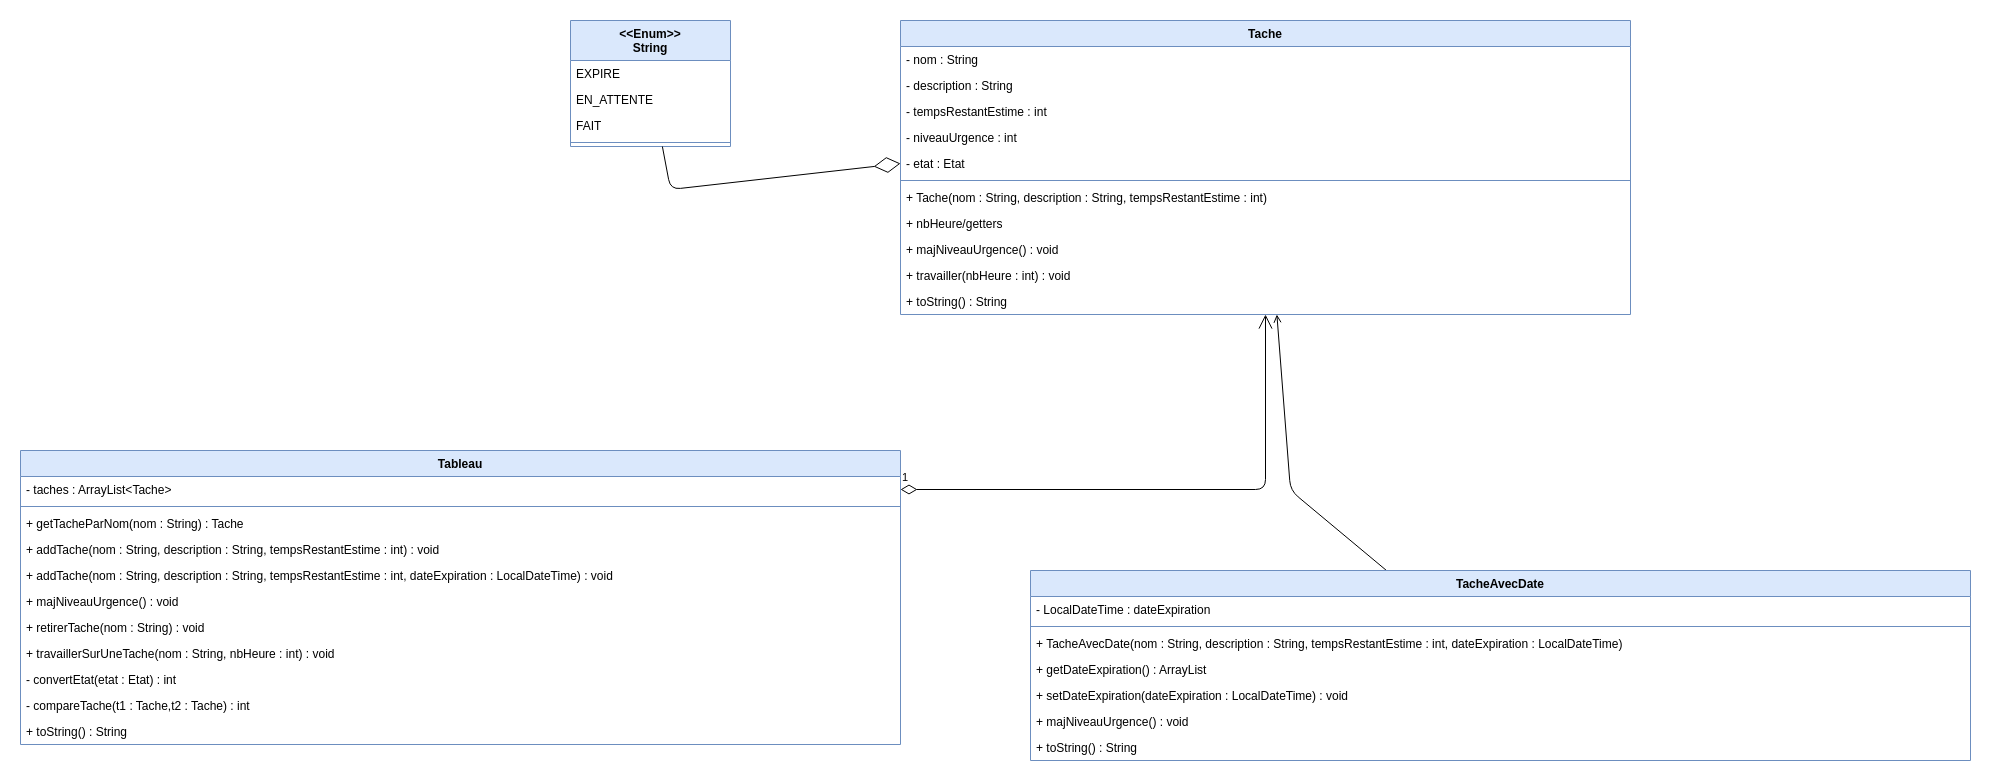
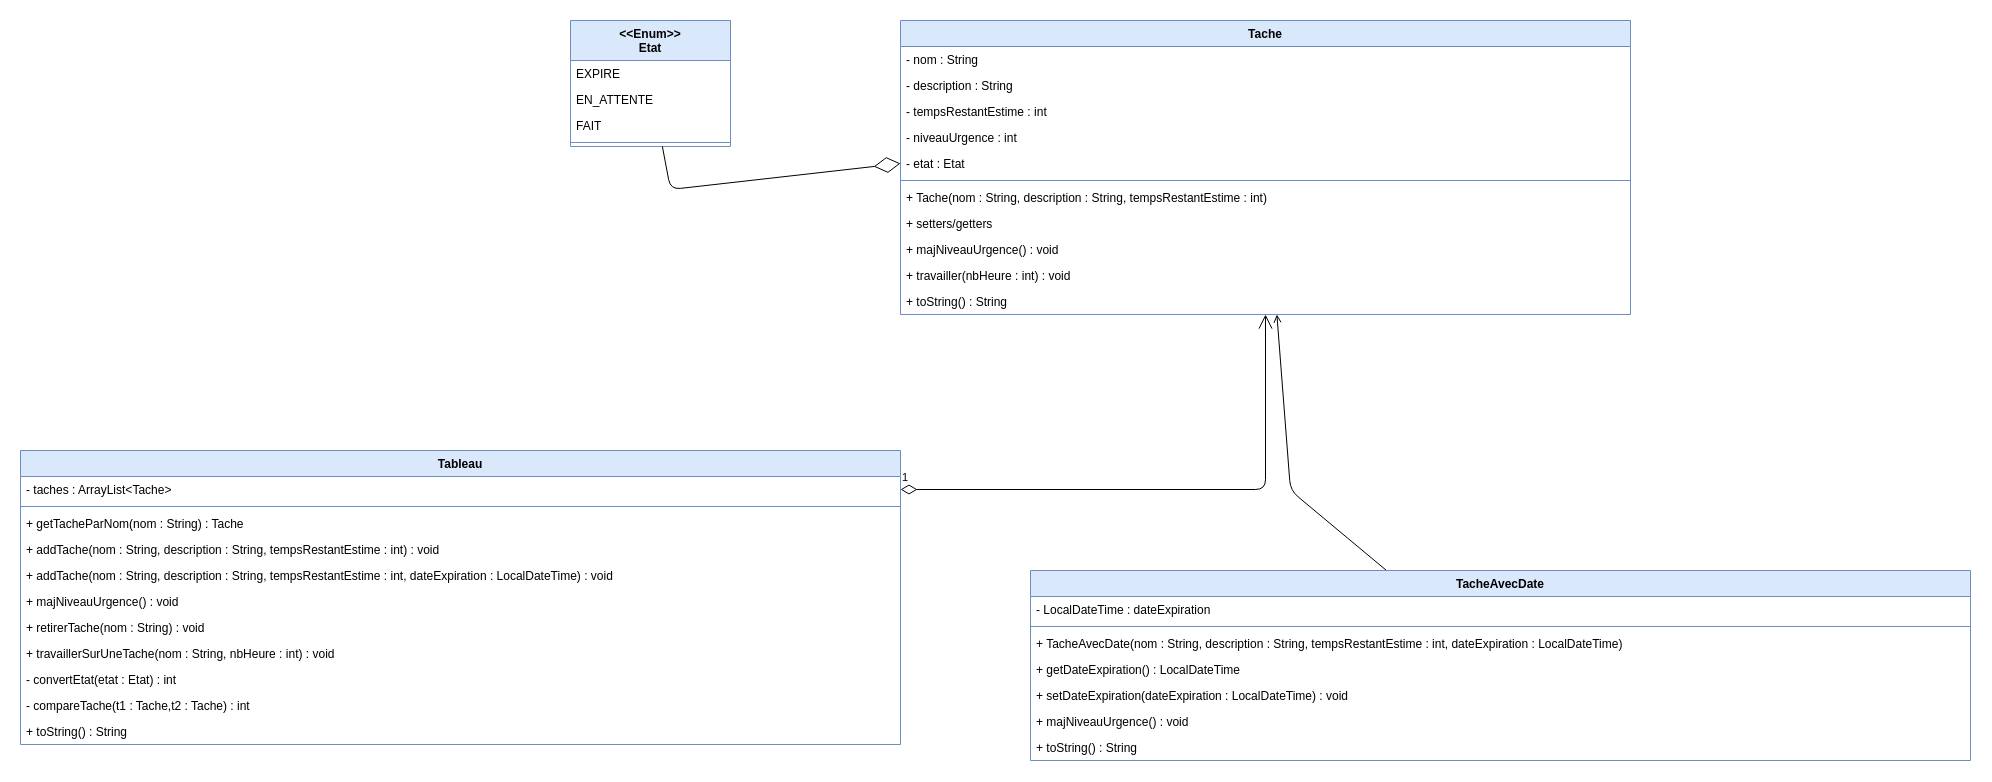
node "<<Enum>> String": label "<<Enum>> String" -> "<<Enum>> Etat"
node "+ nbHeure/getters": label "+ nbHeure/getters" -> "+ setters/getters"
node "+ getDateExpiration() : ArrayList": label "+ getDateExpiration() : ArrayList" -> "+ getDateExpiration() : LocalDateTime"
